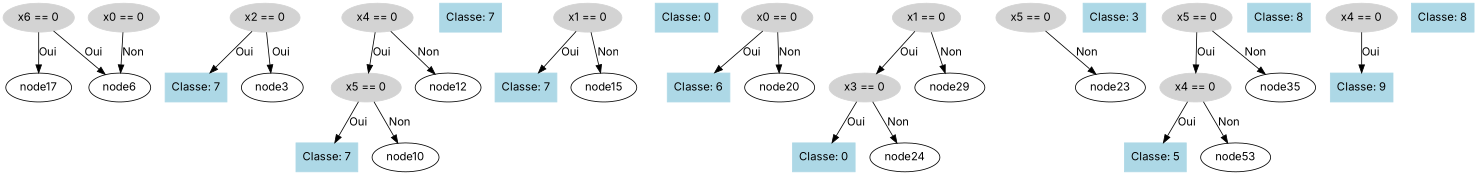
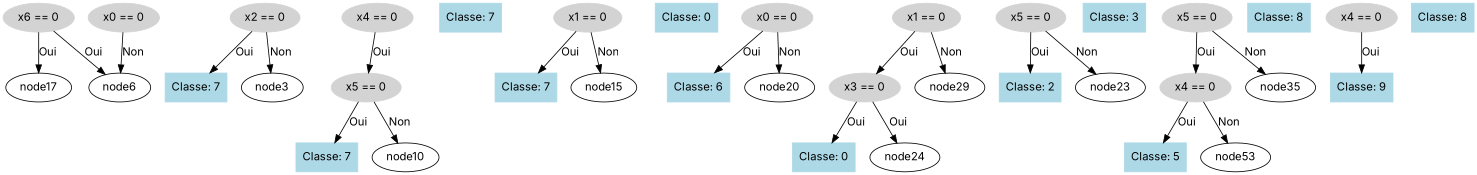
edge "x2 == 0" -> "node3": label "Oui" -> "Non"
node "node12": removed
node "Classe: 2": added
edge "x3 == 0" -> "node24": label "Non" -> "Oui"
